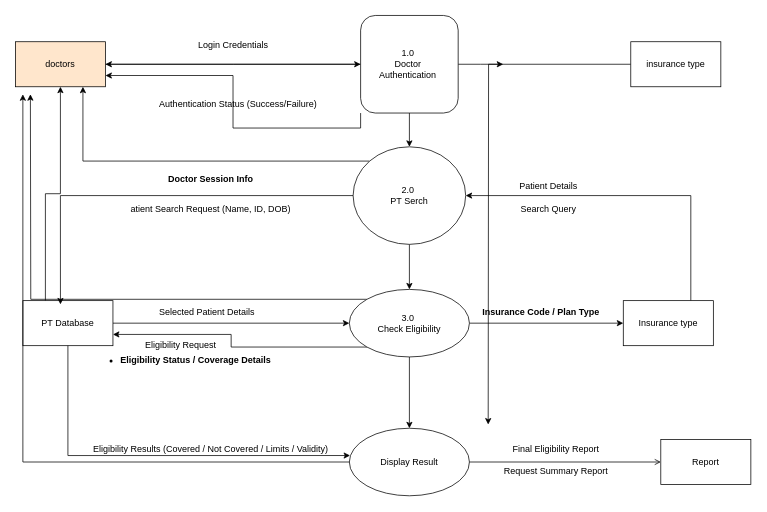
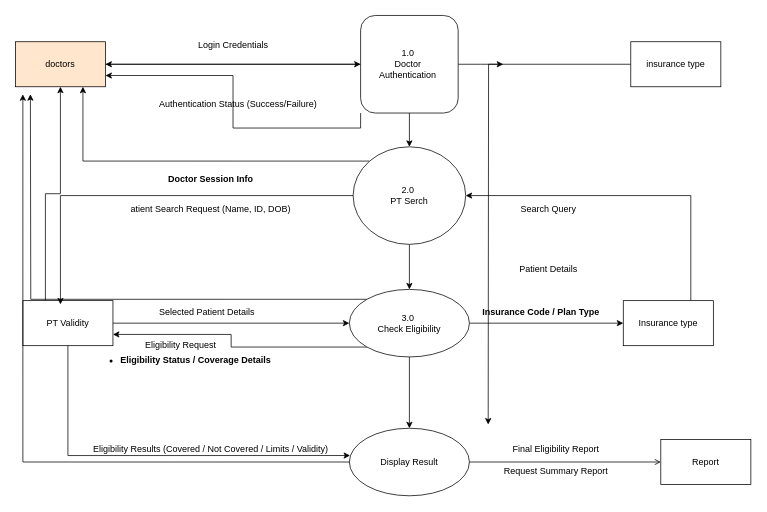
node "Patient Details": moved (548, 186) -> (548, 269)
node "PT Database": label "PT Database" -> "PT Validity"
